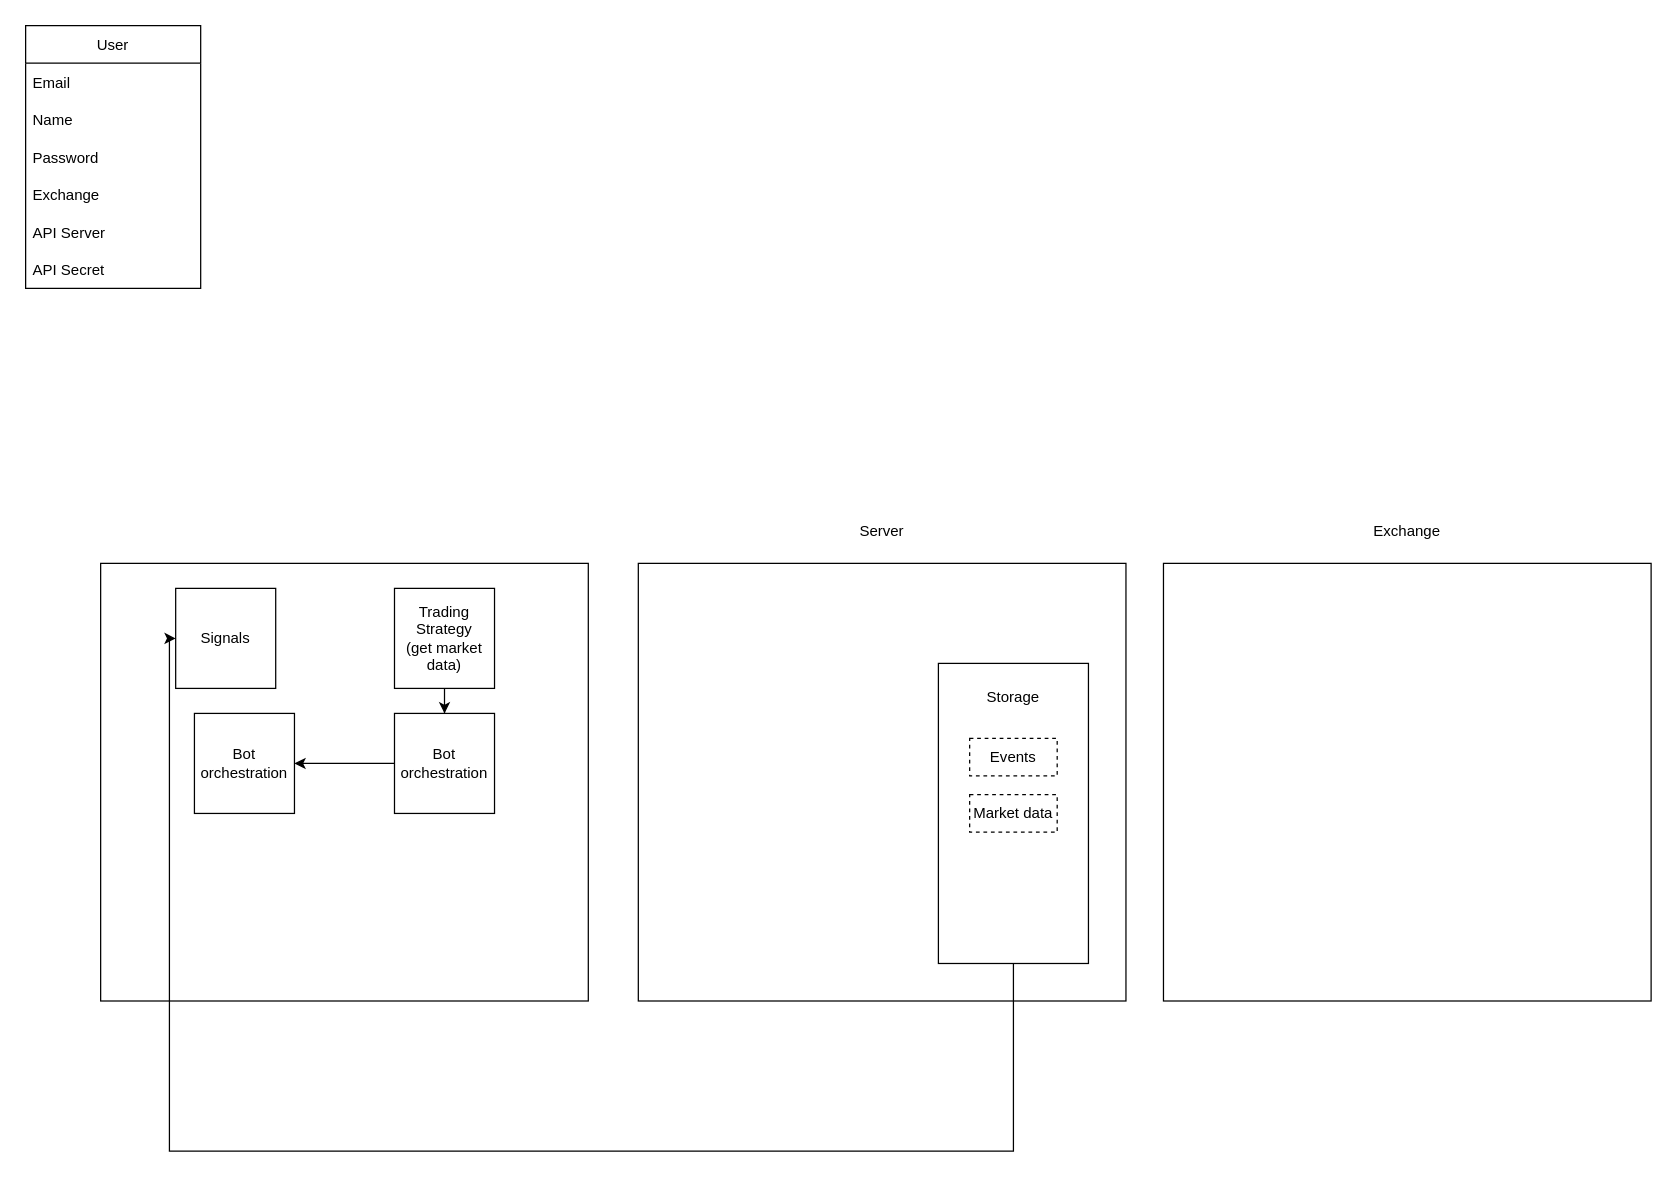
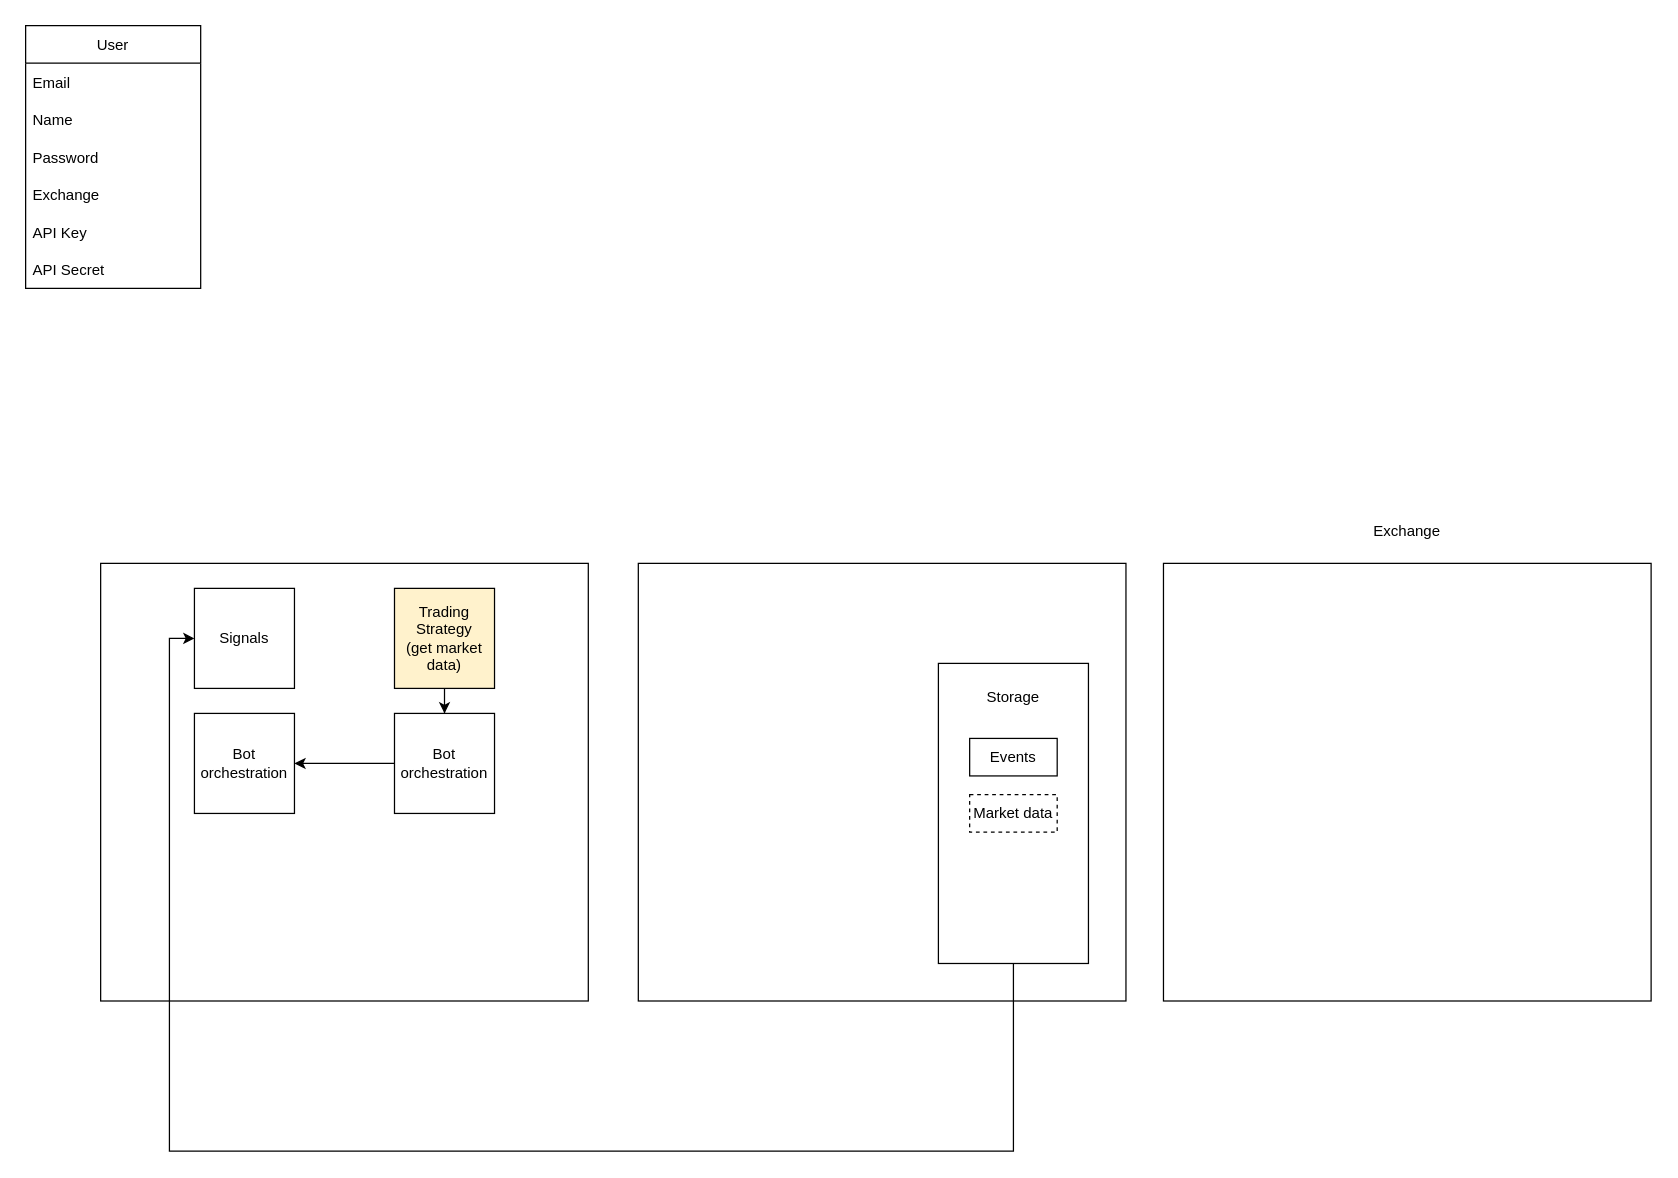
node "API Server": label "API Server" -> "API Key"
node "Server": removed
node "Signals": moved (226, 638) -> (244, 638)
node "Trading Strategy (get market data)": fillcolor #ffffff -> #fff2cc
node "Events": style dashed -> solid
